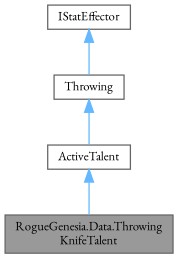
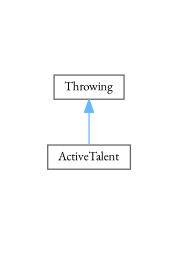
node "IStatEffector": removed
node "RogueGenesia.Data.Throwing KnifeTalent": removed
